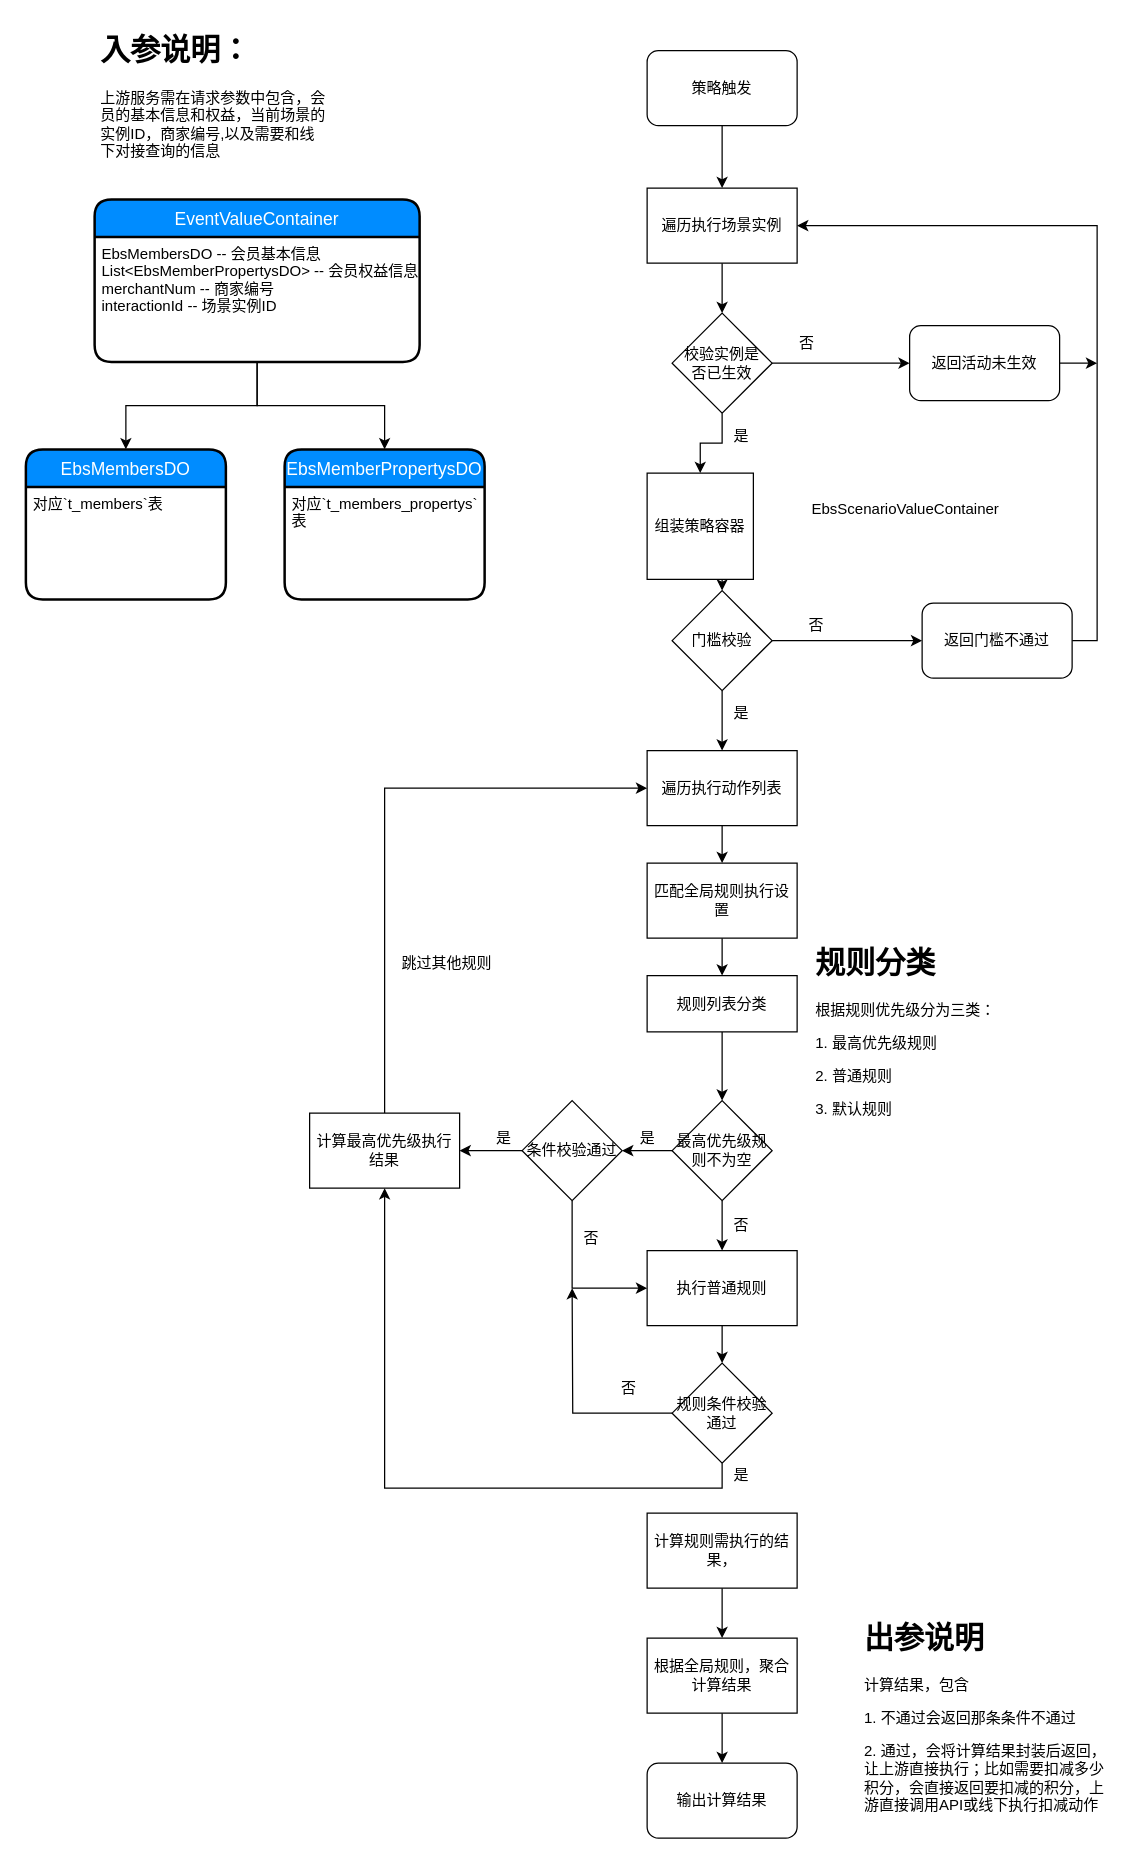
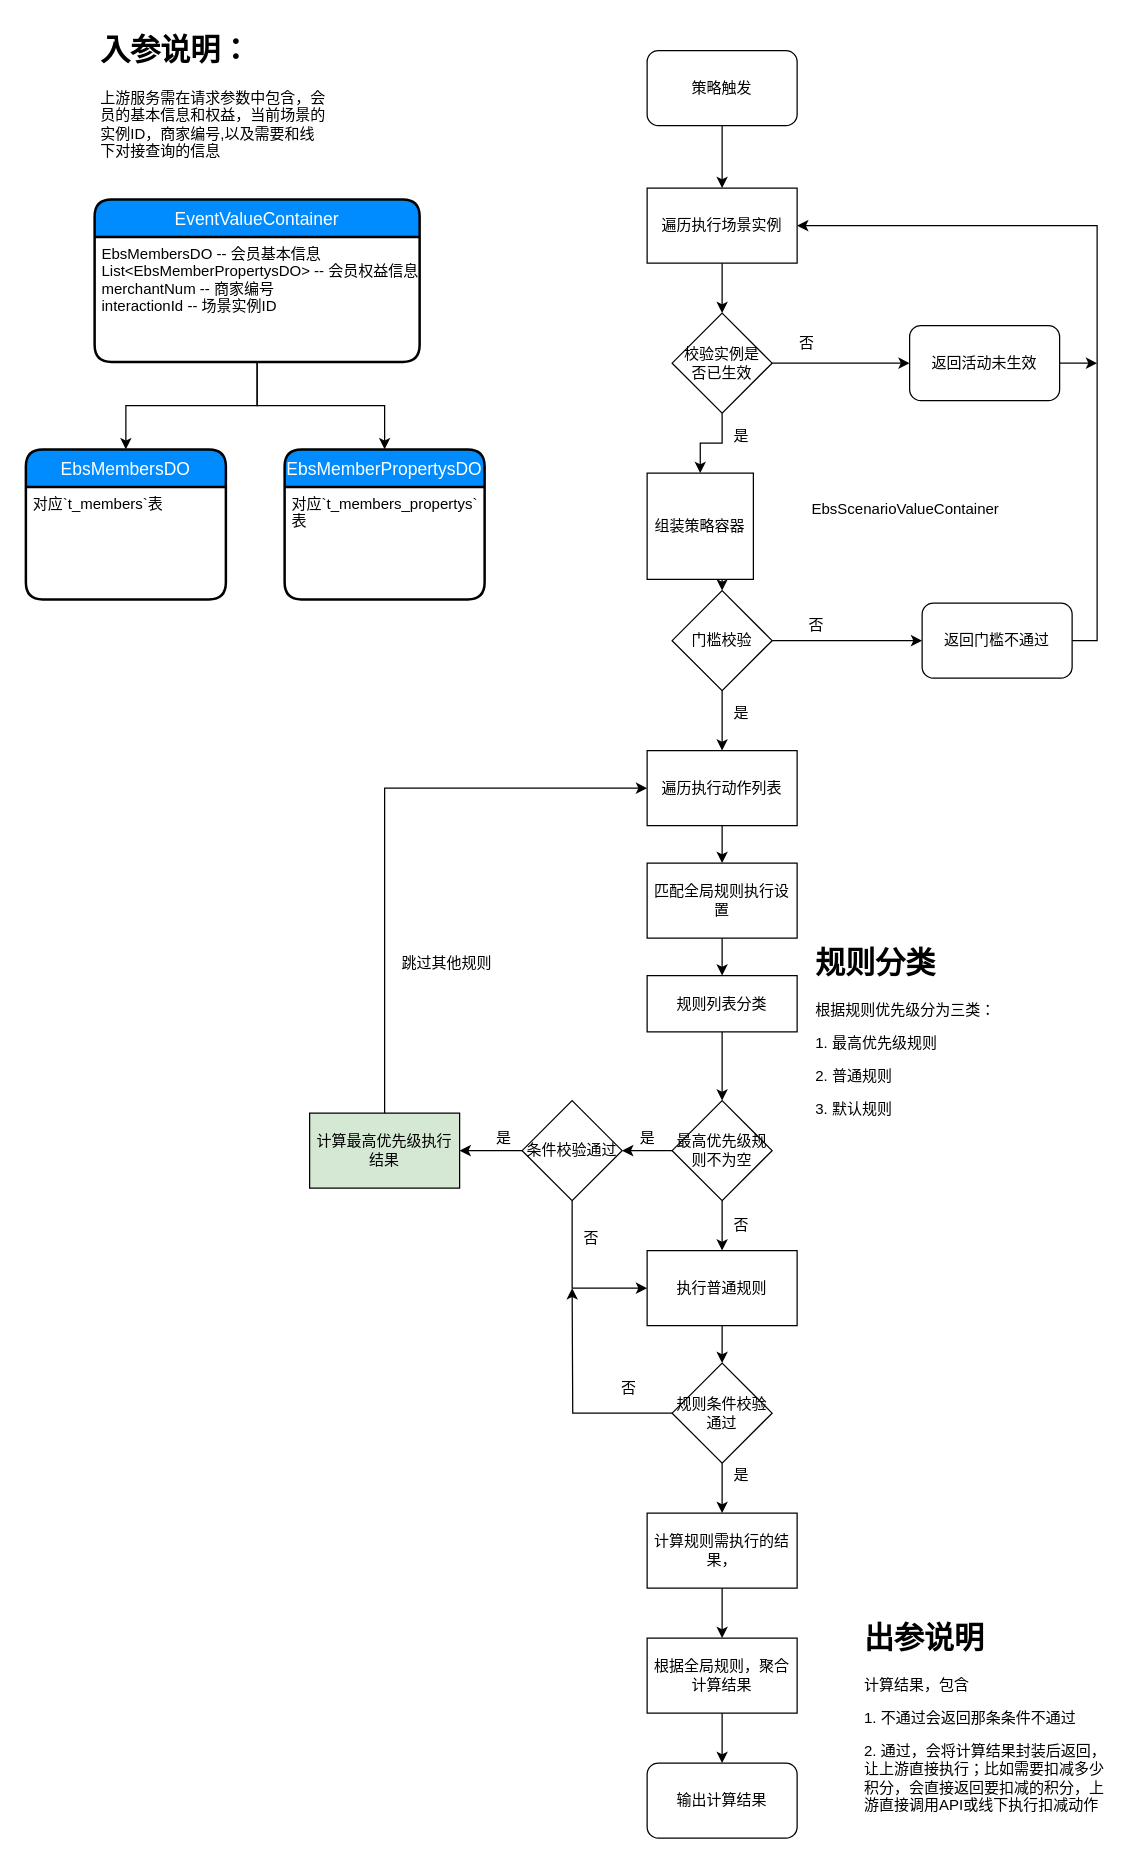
node "计算最高优先级执行结果": fillcolor #ffffff -> #d5e8d4
edge "规则条件校验通过" -> "计算最高优先级执行结果": now "规则条件校验通过" -> "计算规则需执行的结果，"
